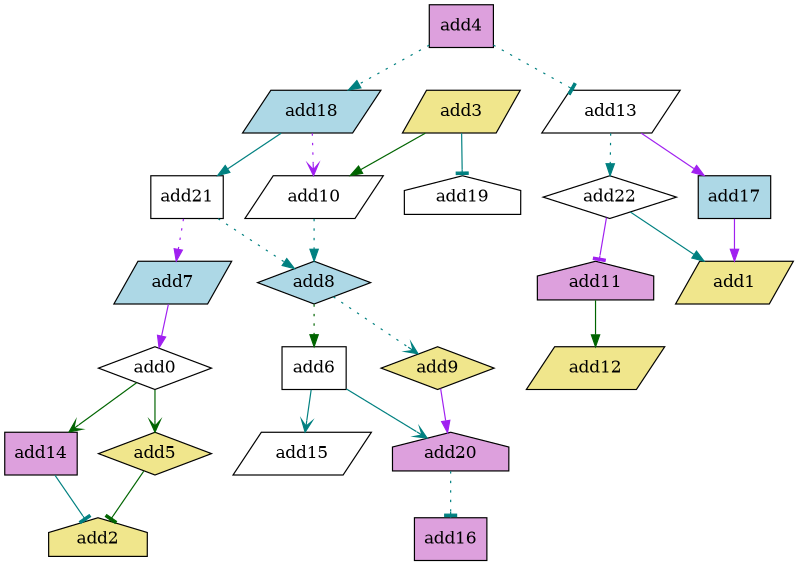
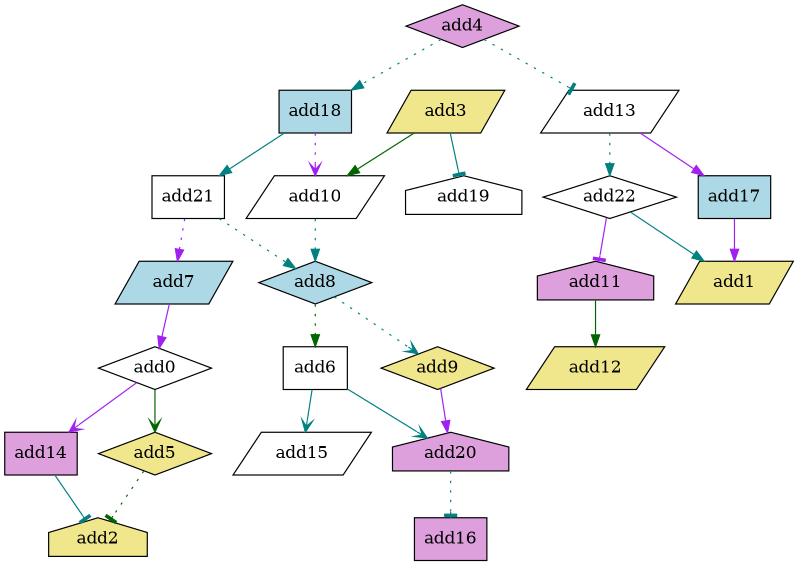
node "add4": shape box -> diamond
node "add18": shape parallelogram -> box
edge "add0" -> "add14": color darkgreen -> purple
edge "add5" -> "add2": style solid -> dotted
